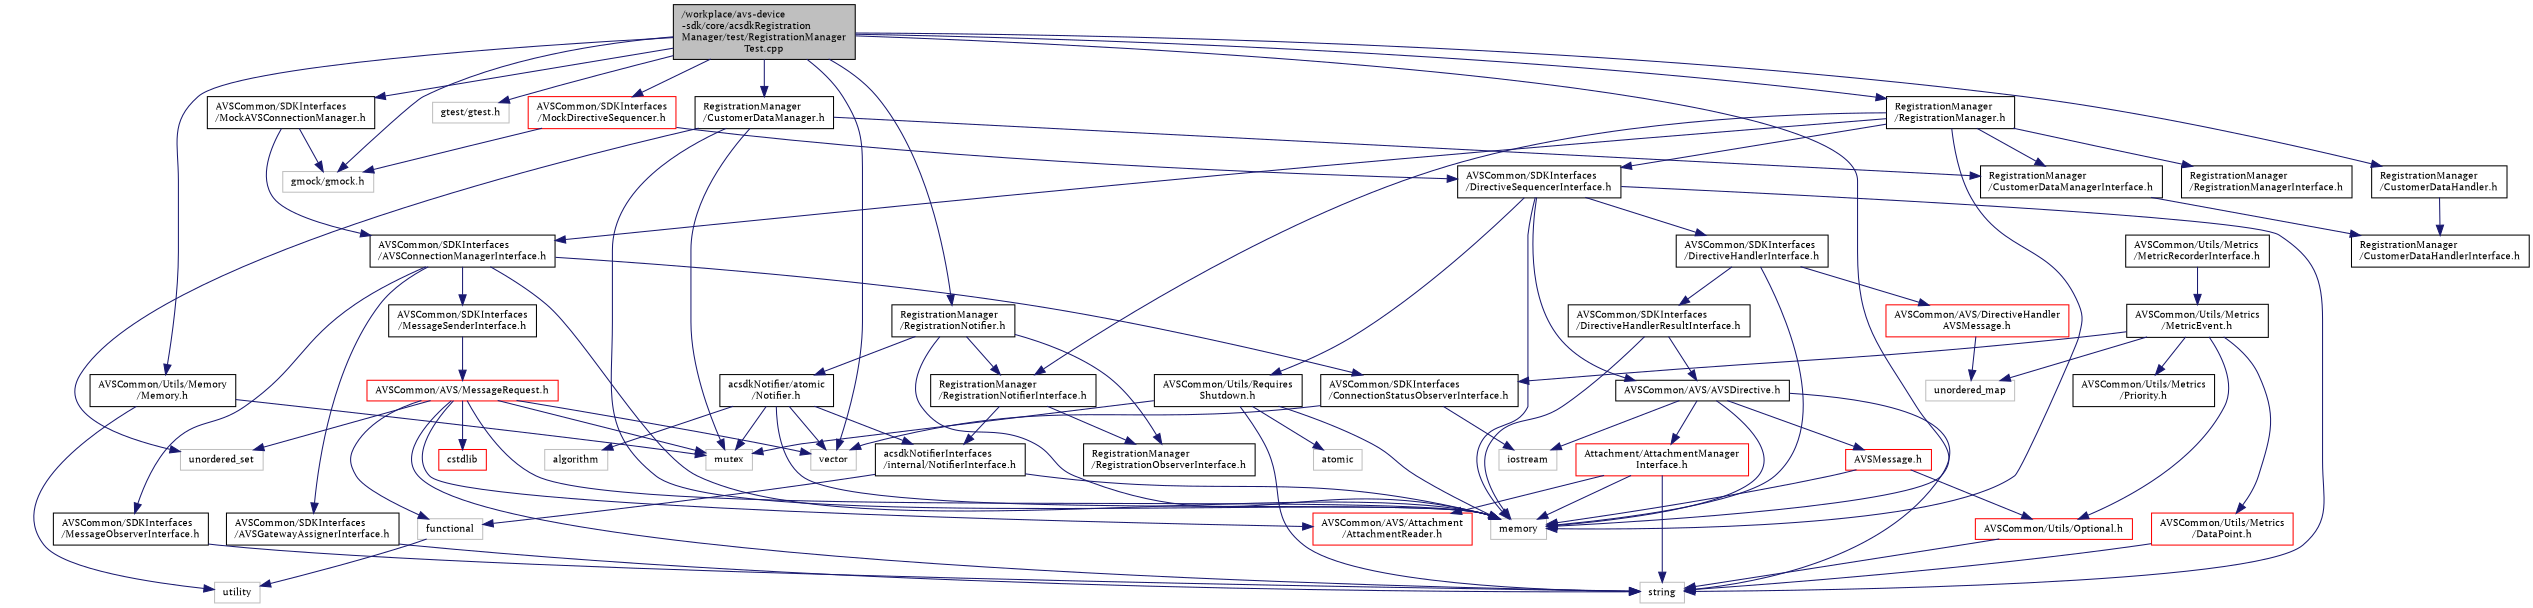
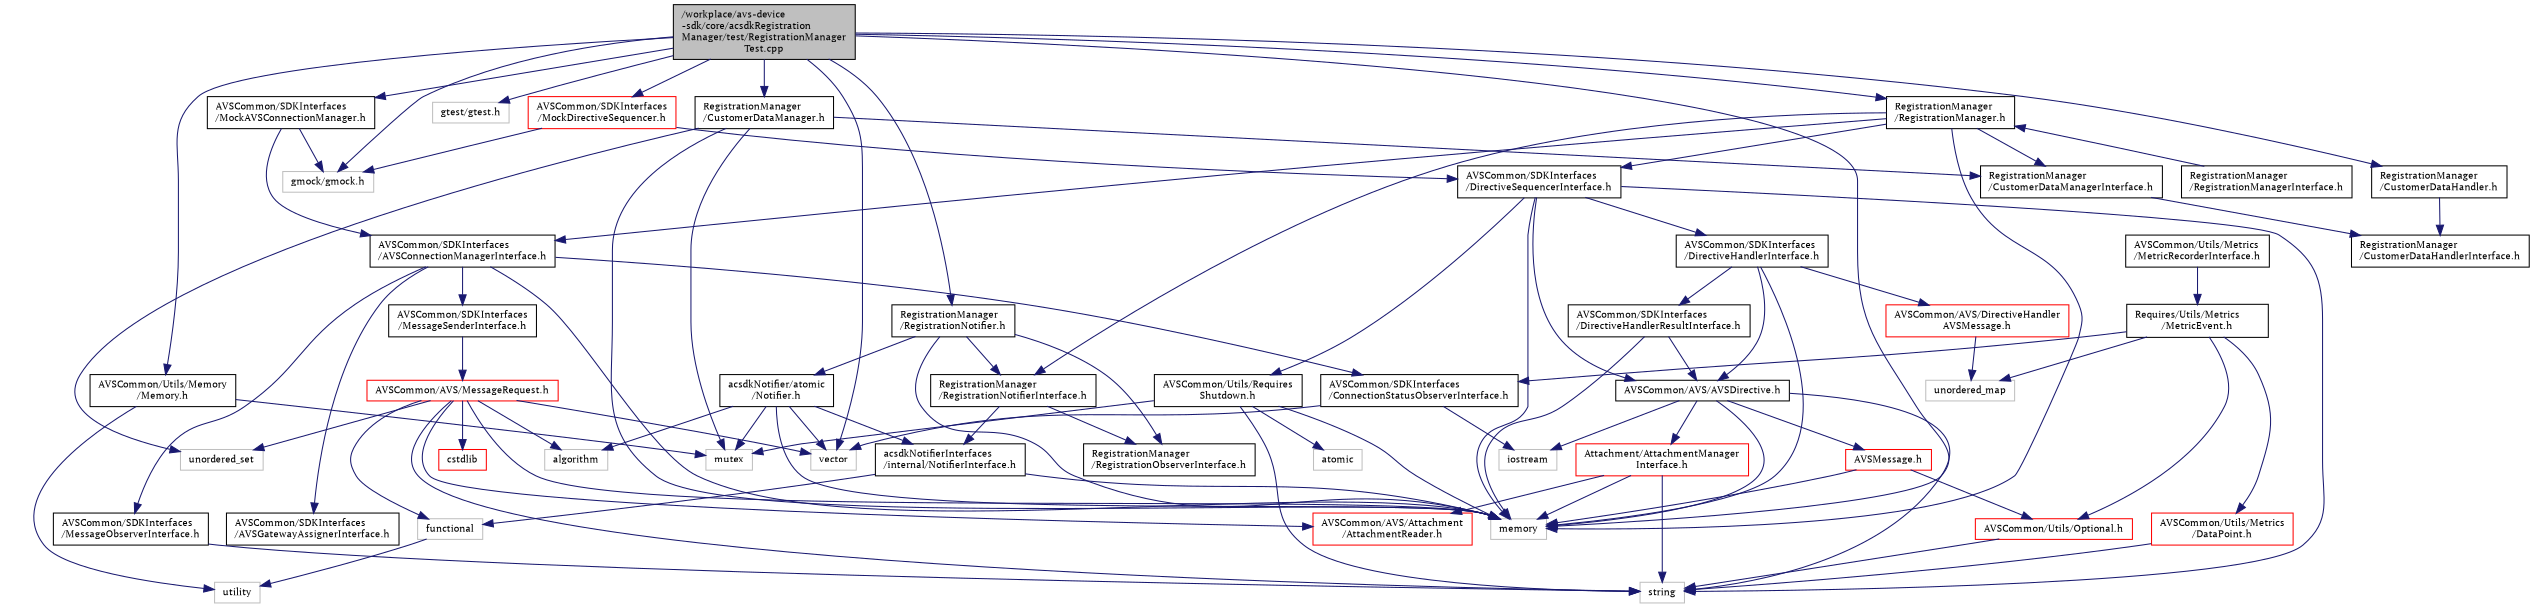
edge "RegistrationManager /RegistrationManager.h" -> "RegistrationManager /RegistrationManagerInterface.h": reversed
node "AVSCommon/Utils/Metrics /MetricEvent.h": label "AVSCommon/Utils/Metrics /MetricEvent.h" -> "Requires/Utils/Metrics /MetricEvent.h"
edge "AVSCommon/SDKInterfaces /DirectiveHandlerInterface.h" -> "AVSCommon/AVS/AVSDirective.h": added
node "AVSCommon/Utils/Metrics /Priority.h": removed
edge "AVSCommon/AVS/MessageRequest.h" -> "mutex": now "AVSCommon/AVS/MessageRequest.h" -> "algorithm"
edge "AVSCommon/SDKInterfaces /AVSGatewayAssignerInterface.h" -> "string": removed
